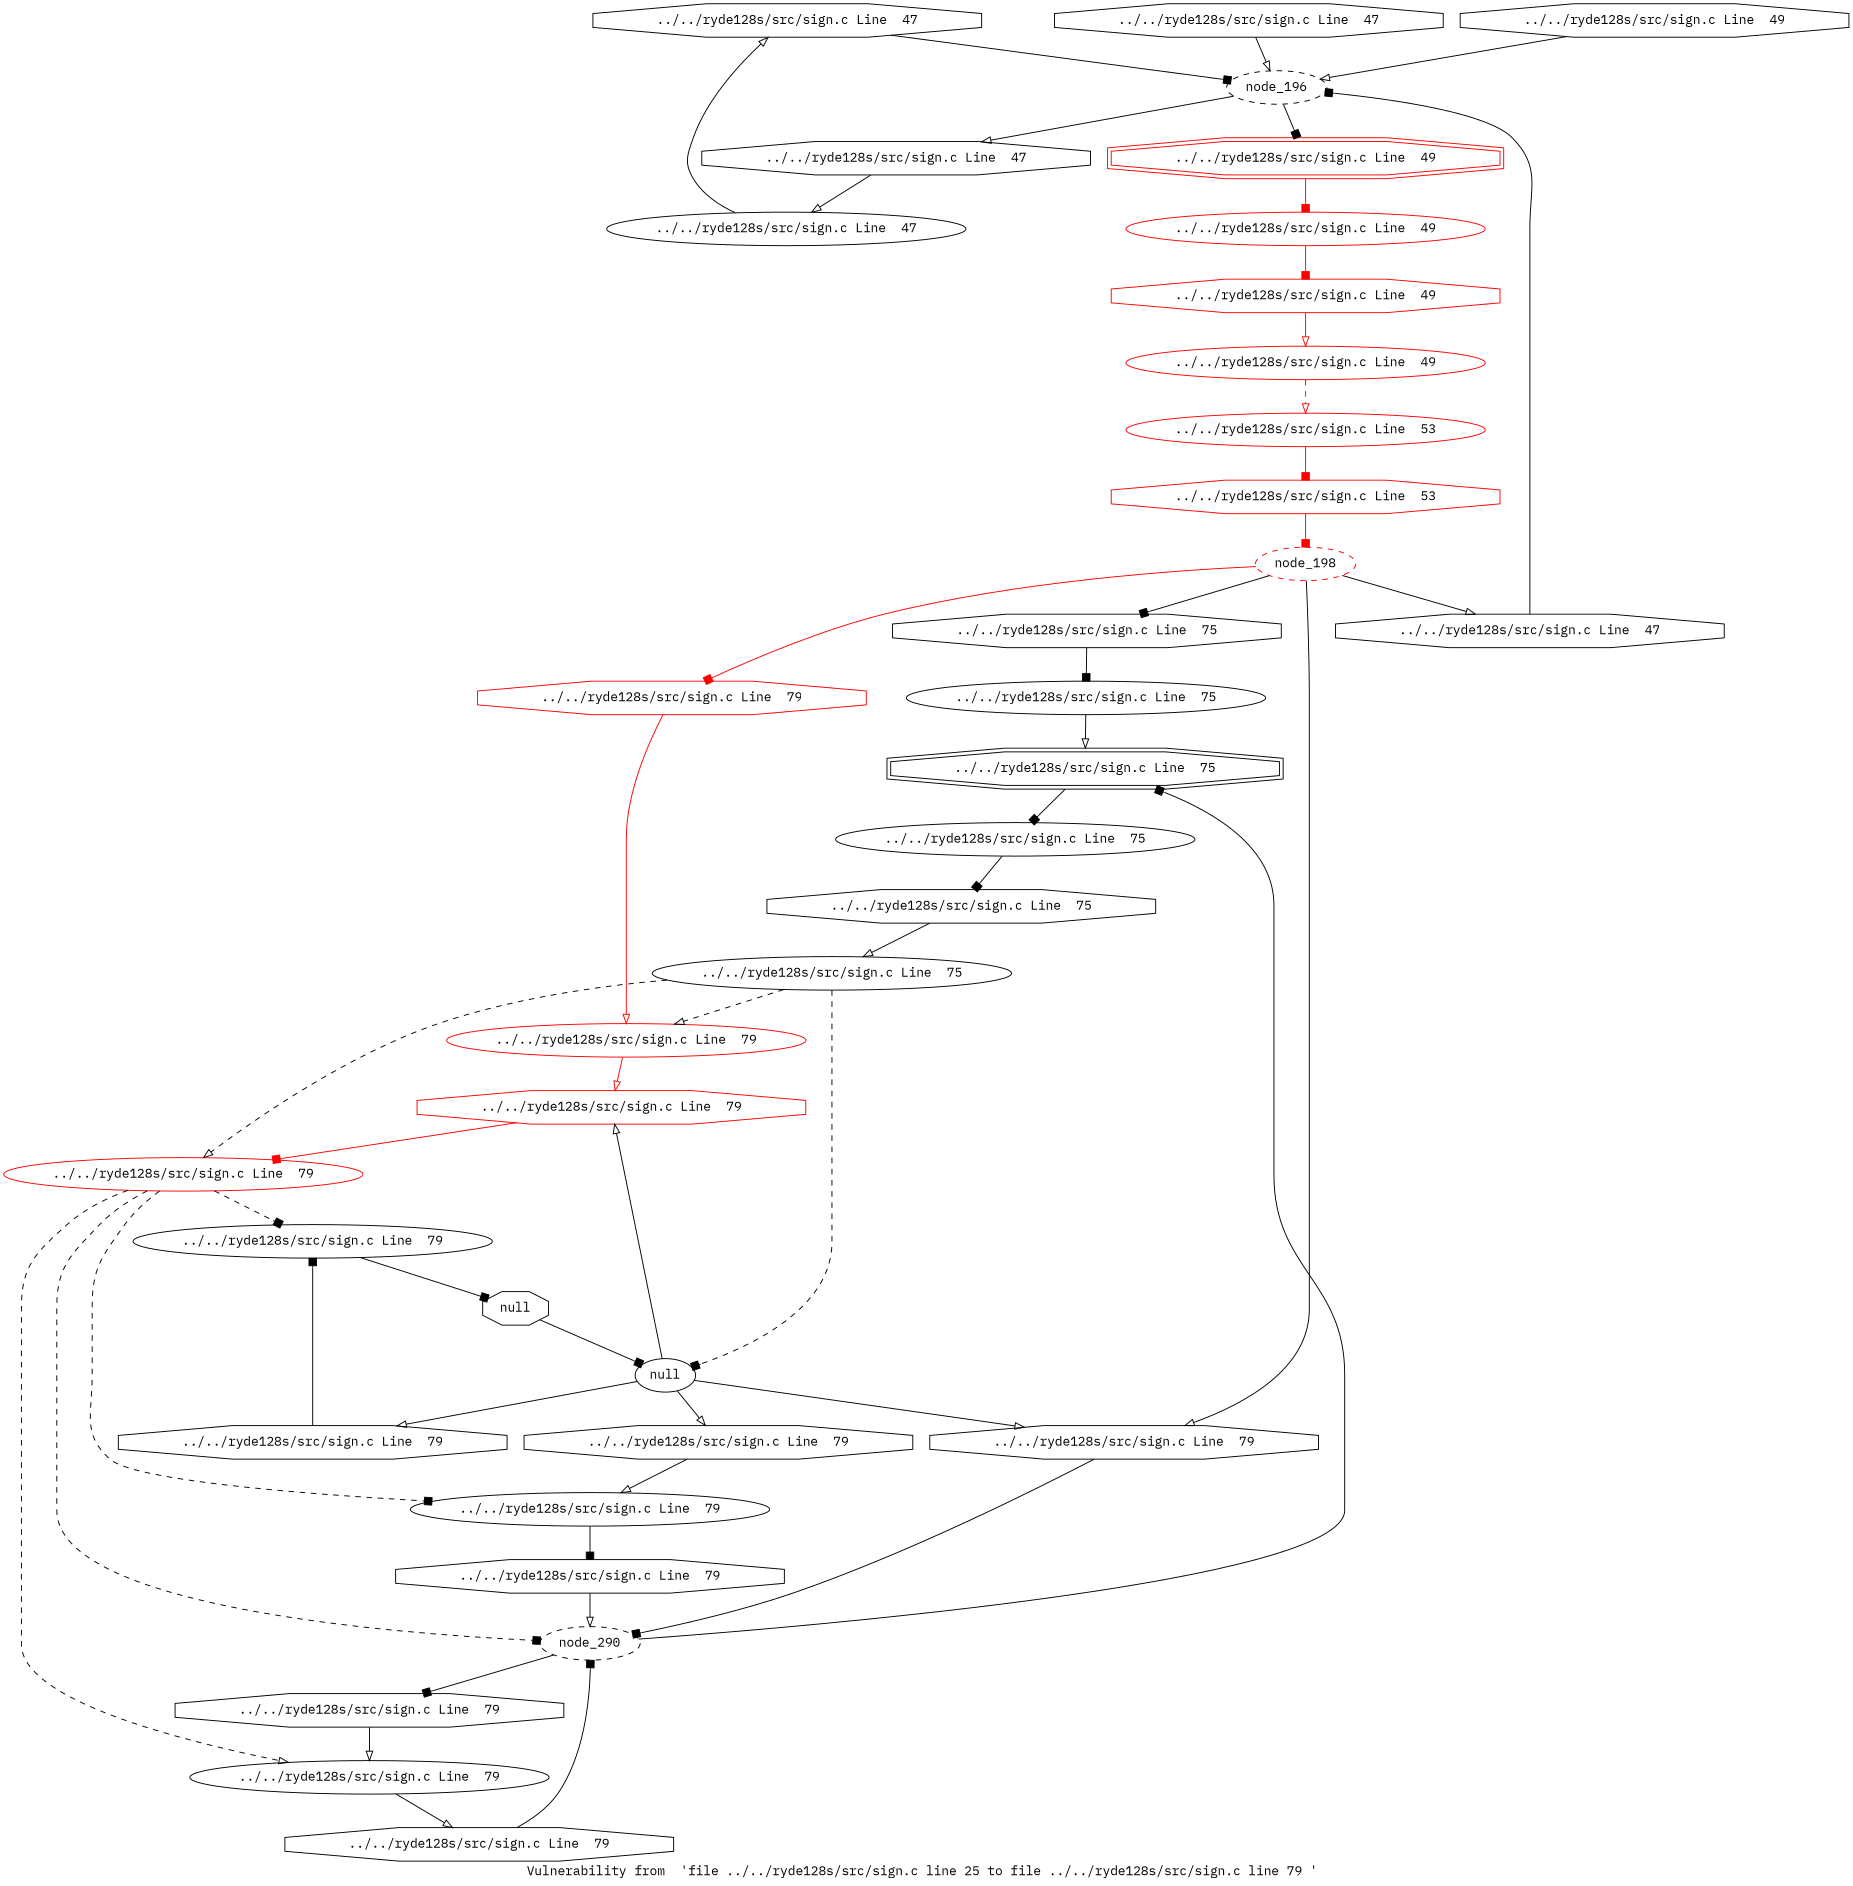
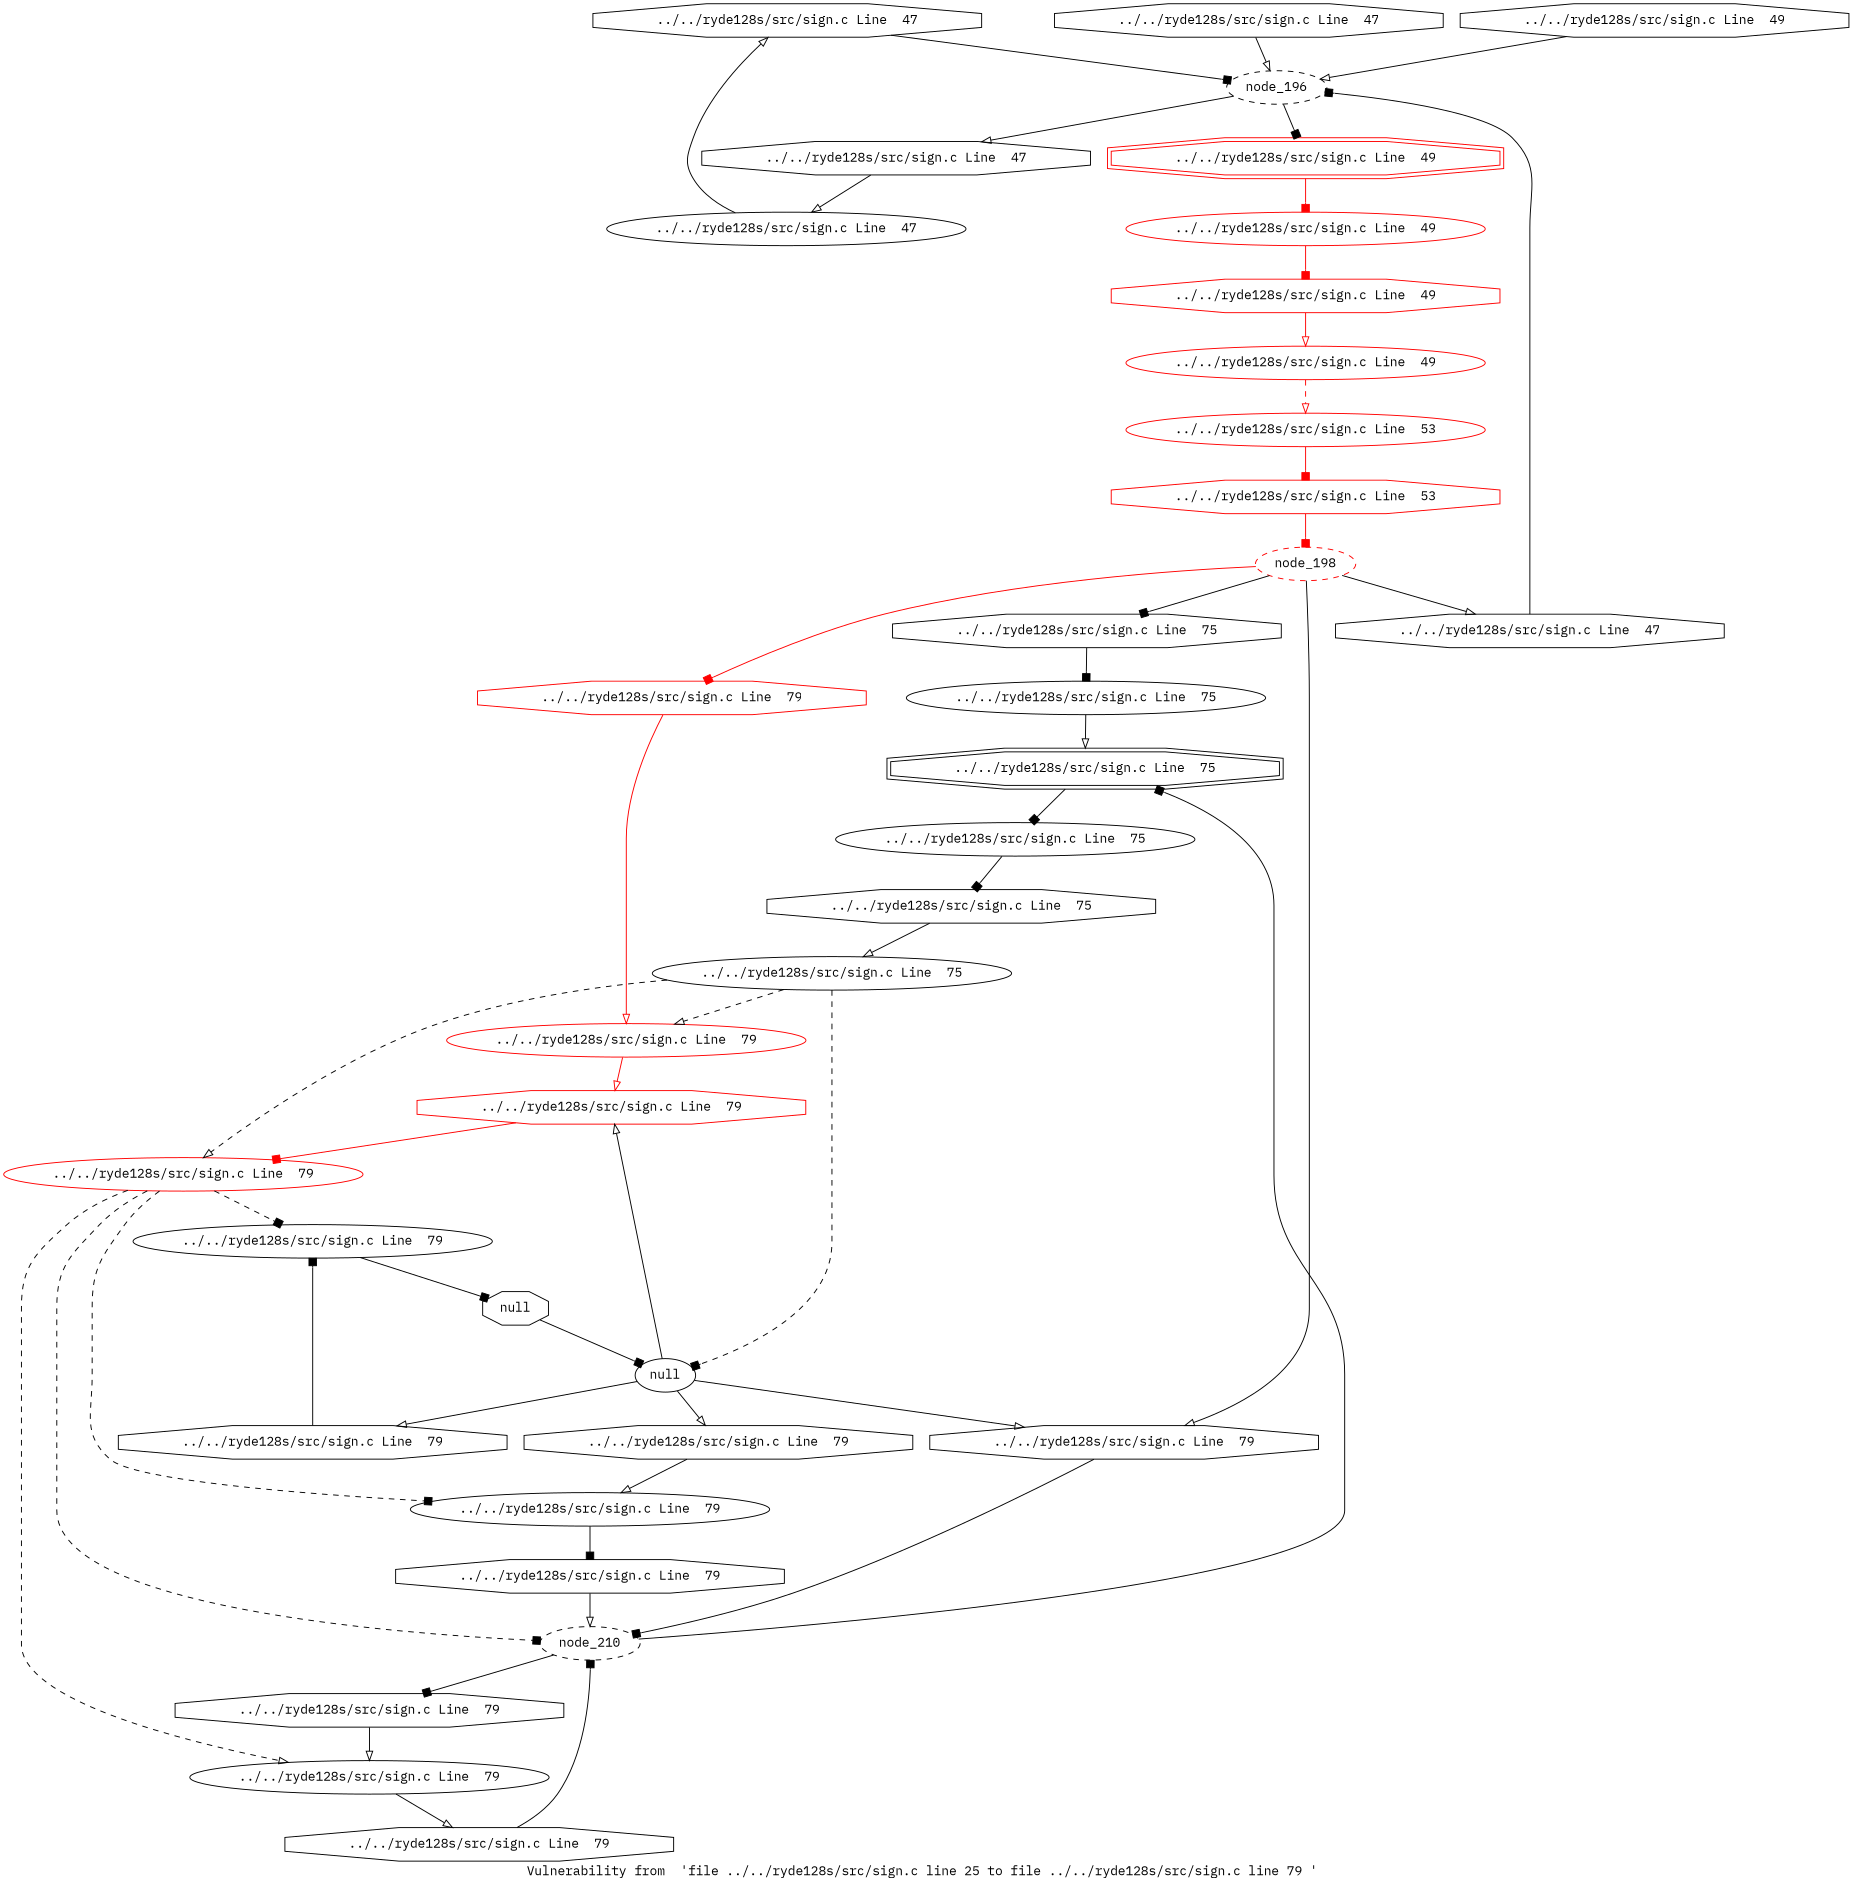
node "node_290": label "node_290" -> "node_210"
